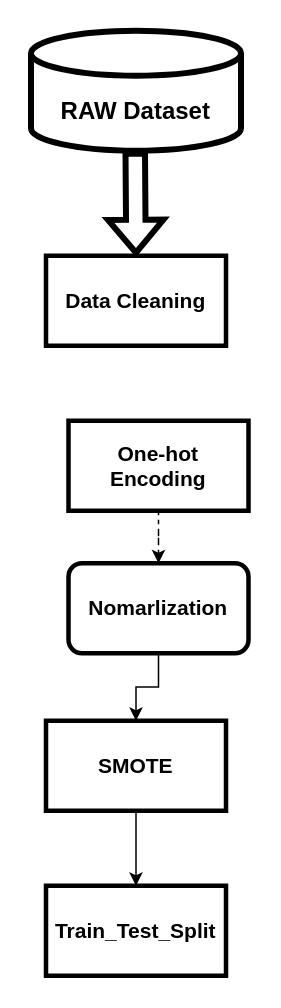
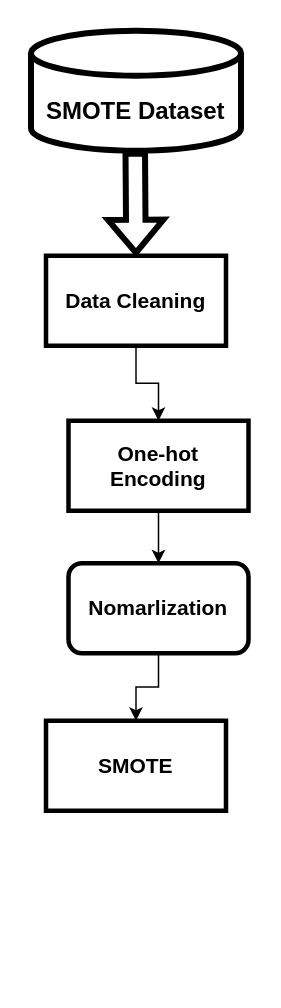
node "RAW Dataset": label "RAW Dataset" -> "SMOTE Dataset"
edge "Data Cleaning" -> "One-hot Encoding": added
edge "One-hot Encoding" -> "Nomarlization": style dashed -> solid
edge "SMOTE" -> "Train_Test_Split": removed
node "Train_Test_Split": removed
